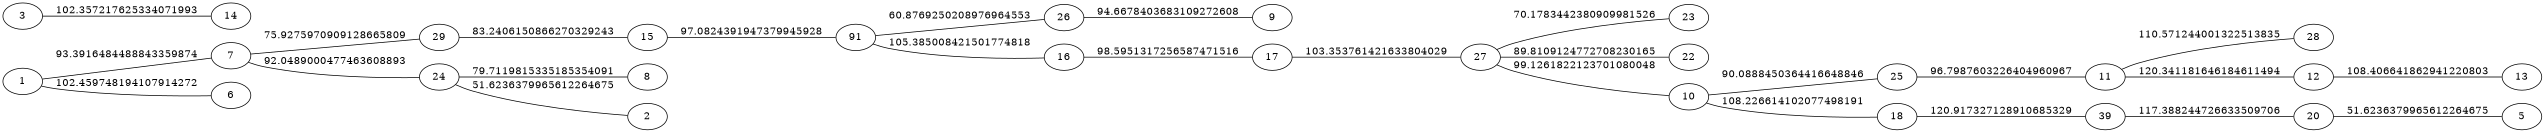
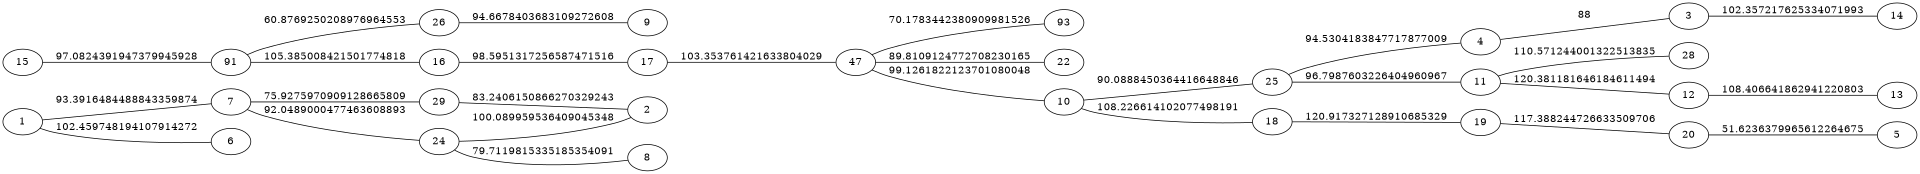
node "23": label "23" -> "93"
edge "29" -- "15": now "29" -- "2"
node "4": added
node "27": label "27" -> "47"
edge "11" -- "12": label "120.341181646184611494" -> "120.381181646184611494"
edge "24" -- "2": label "51.6236379965612264675" -> "100.089959536409045348"
node "39": label "39" -> "19"
